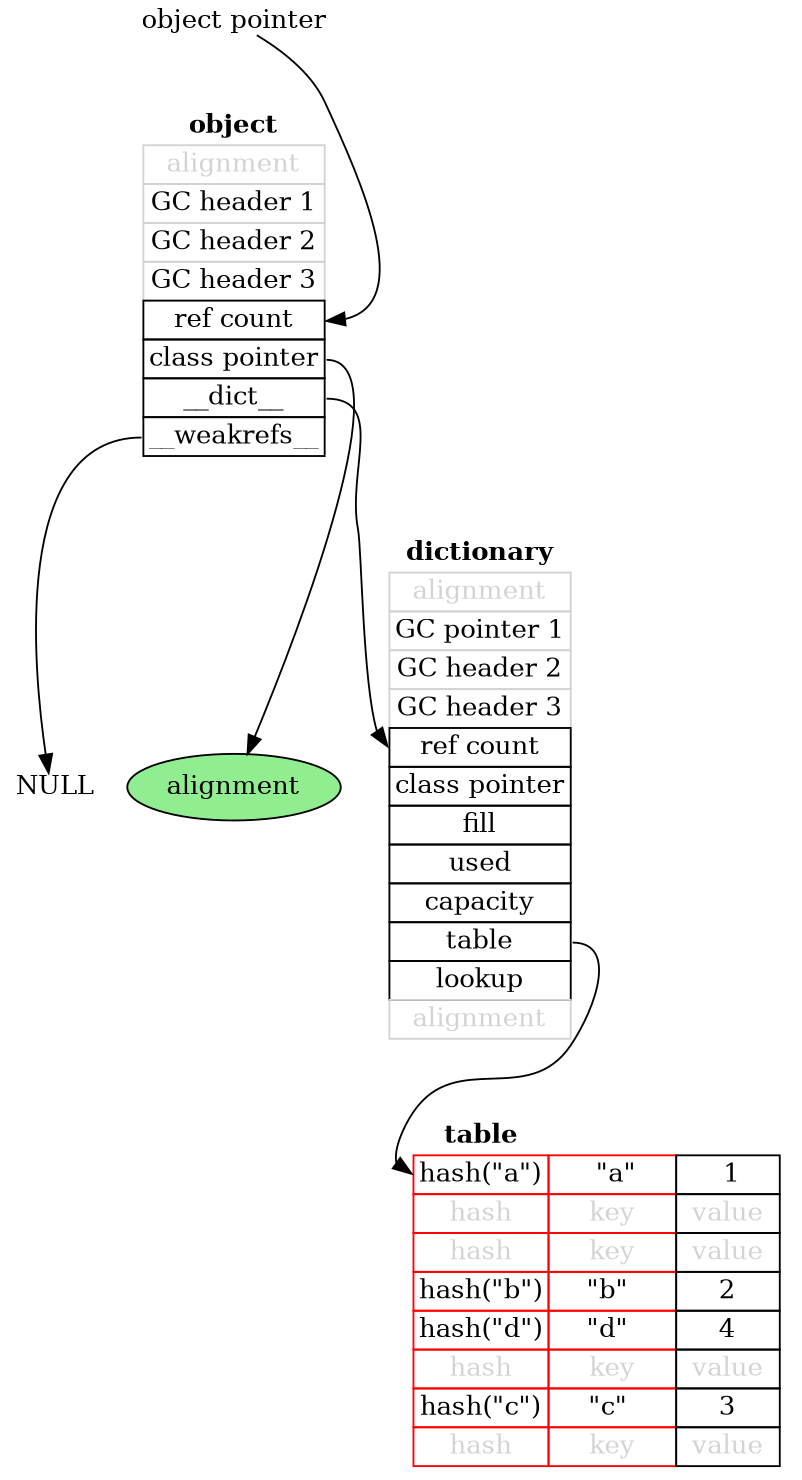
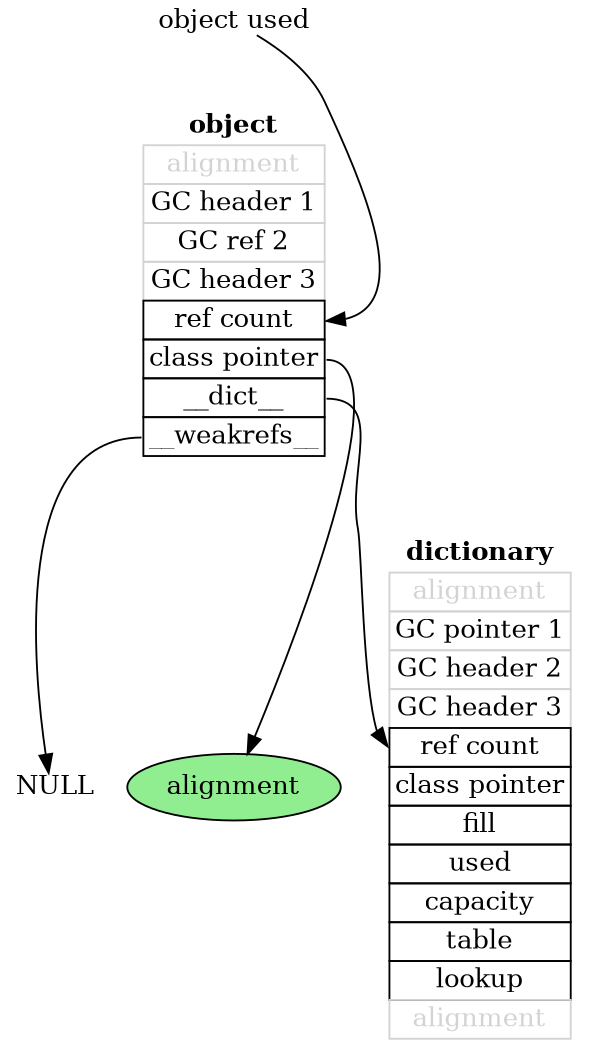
node "object pointer": label "object pointer" -> "object used"
node "object": text "GC header 2" -> "GC ref 2"
node "table": removed
